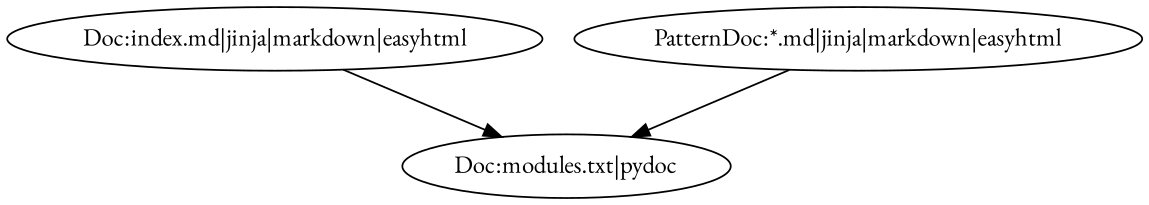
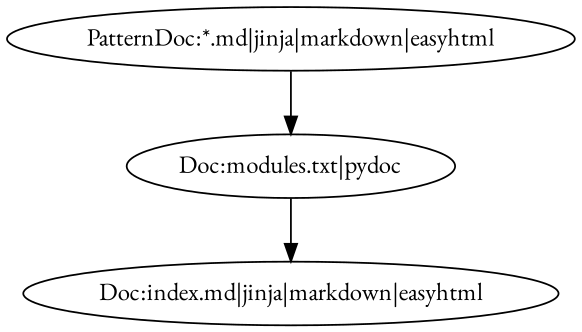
edge "Doc:index.md|jinja|markdown|easyhtml" -> "Doc:modules.txt|pydoc": reversed
